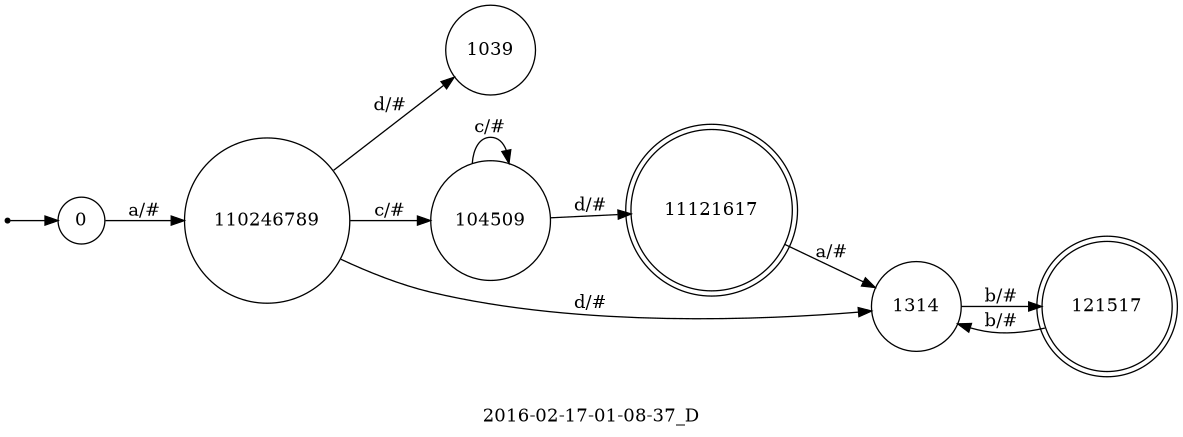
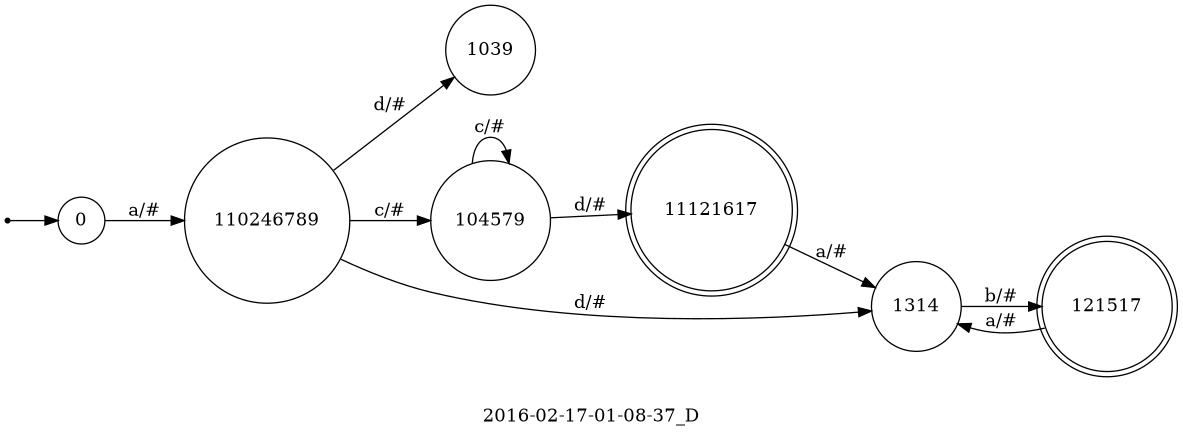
node "104509": label "104509" -> "104579"
edge "121517" -> "1314": label "b/#" -> "a/#"
